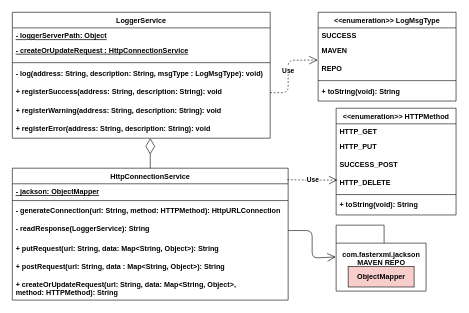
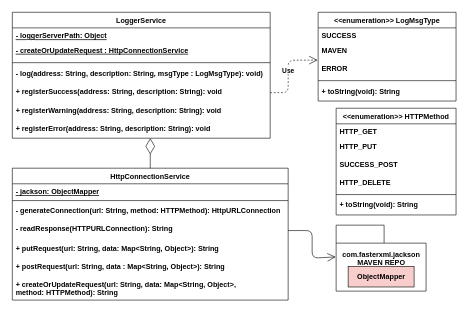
node "REPO": label "REPO" -> "ERROR"
edge "HttpConnectionService" -> "SUCCESS_POST": removed, label "Use"
node "- readResponse(LoggerService): String": label "- readResponse(LoggerService): String" -> "- readResponse(HTTPURLConnection): String"
